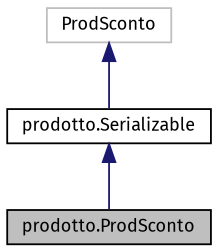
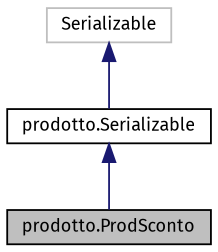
node "ProdSconto": label "ProdSconto" -> "Serializable"
